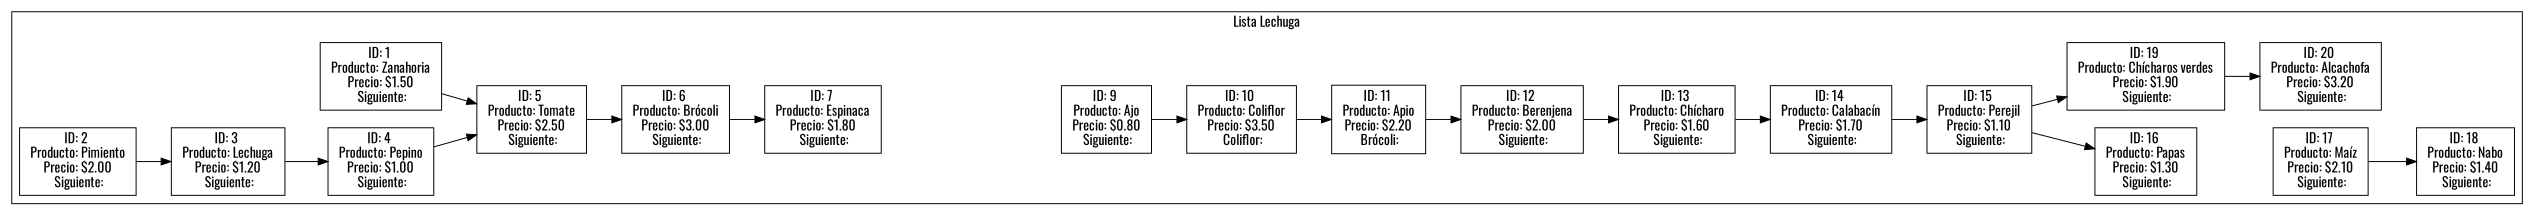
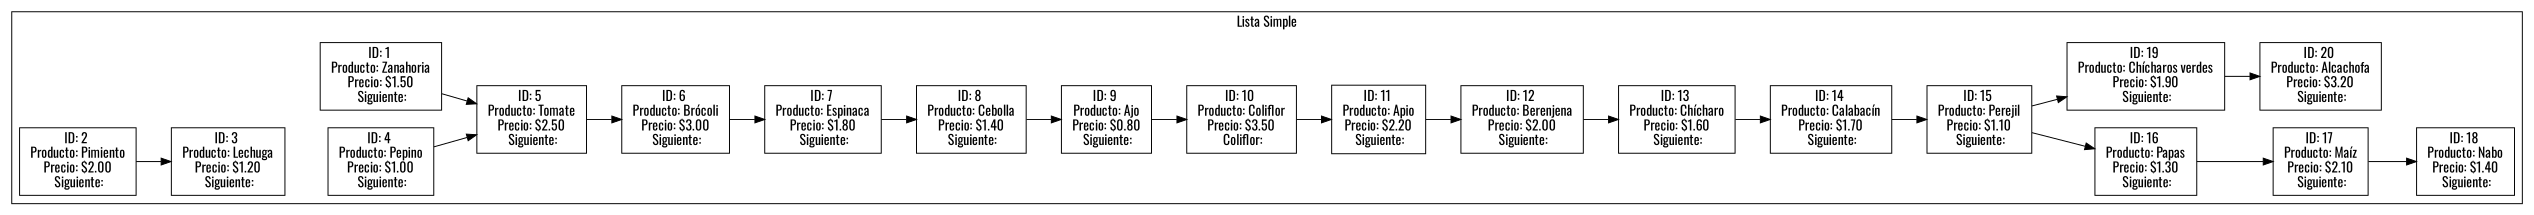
cluster "Lista Lechuga": label "Lista Lechuga" -> "Lista Simple"
node "ID: 8": added
node "ID: 11": text "Brócoli:" -> "Siguiente:"
edge "ID: 3" -> "ID: 4": removed
edge "ID: 16" -> "ID: 17": added
